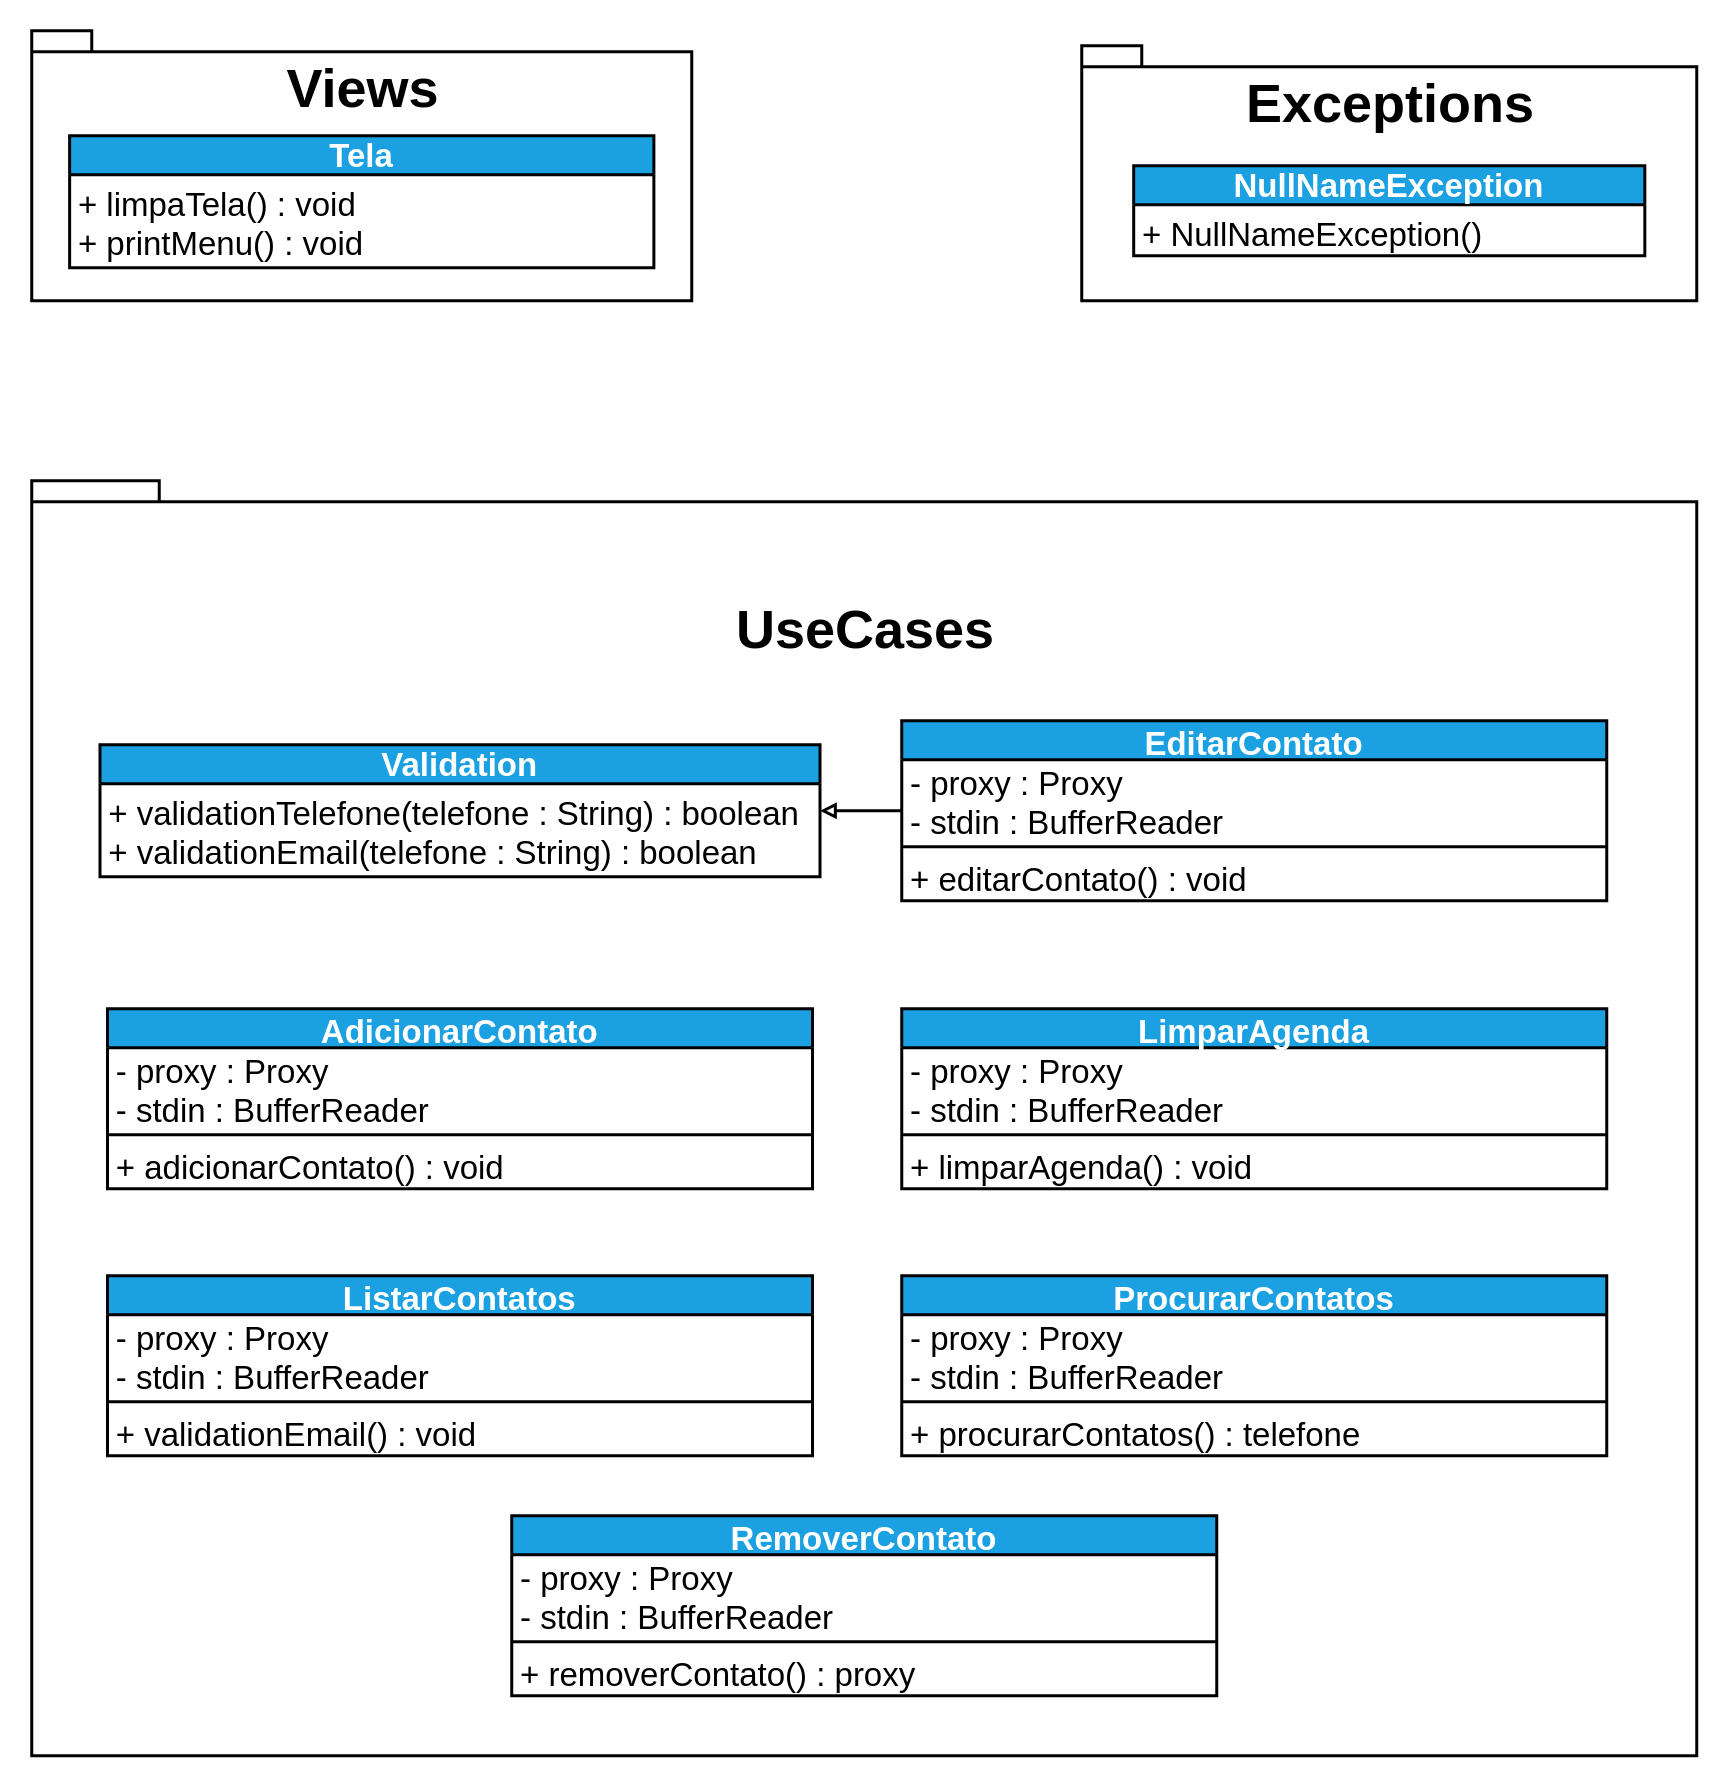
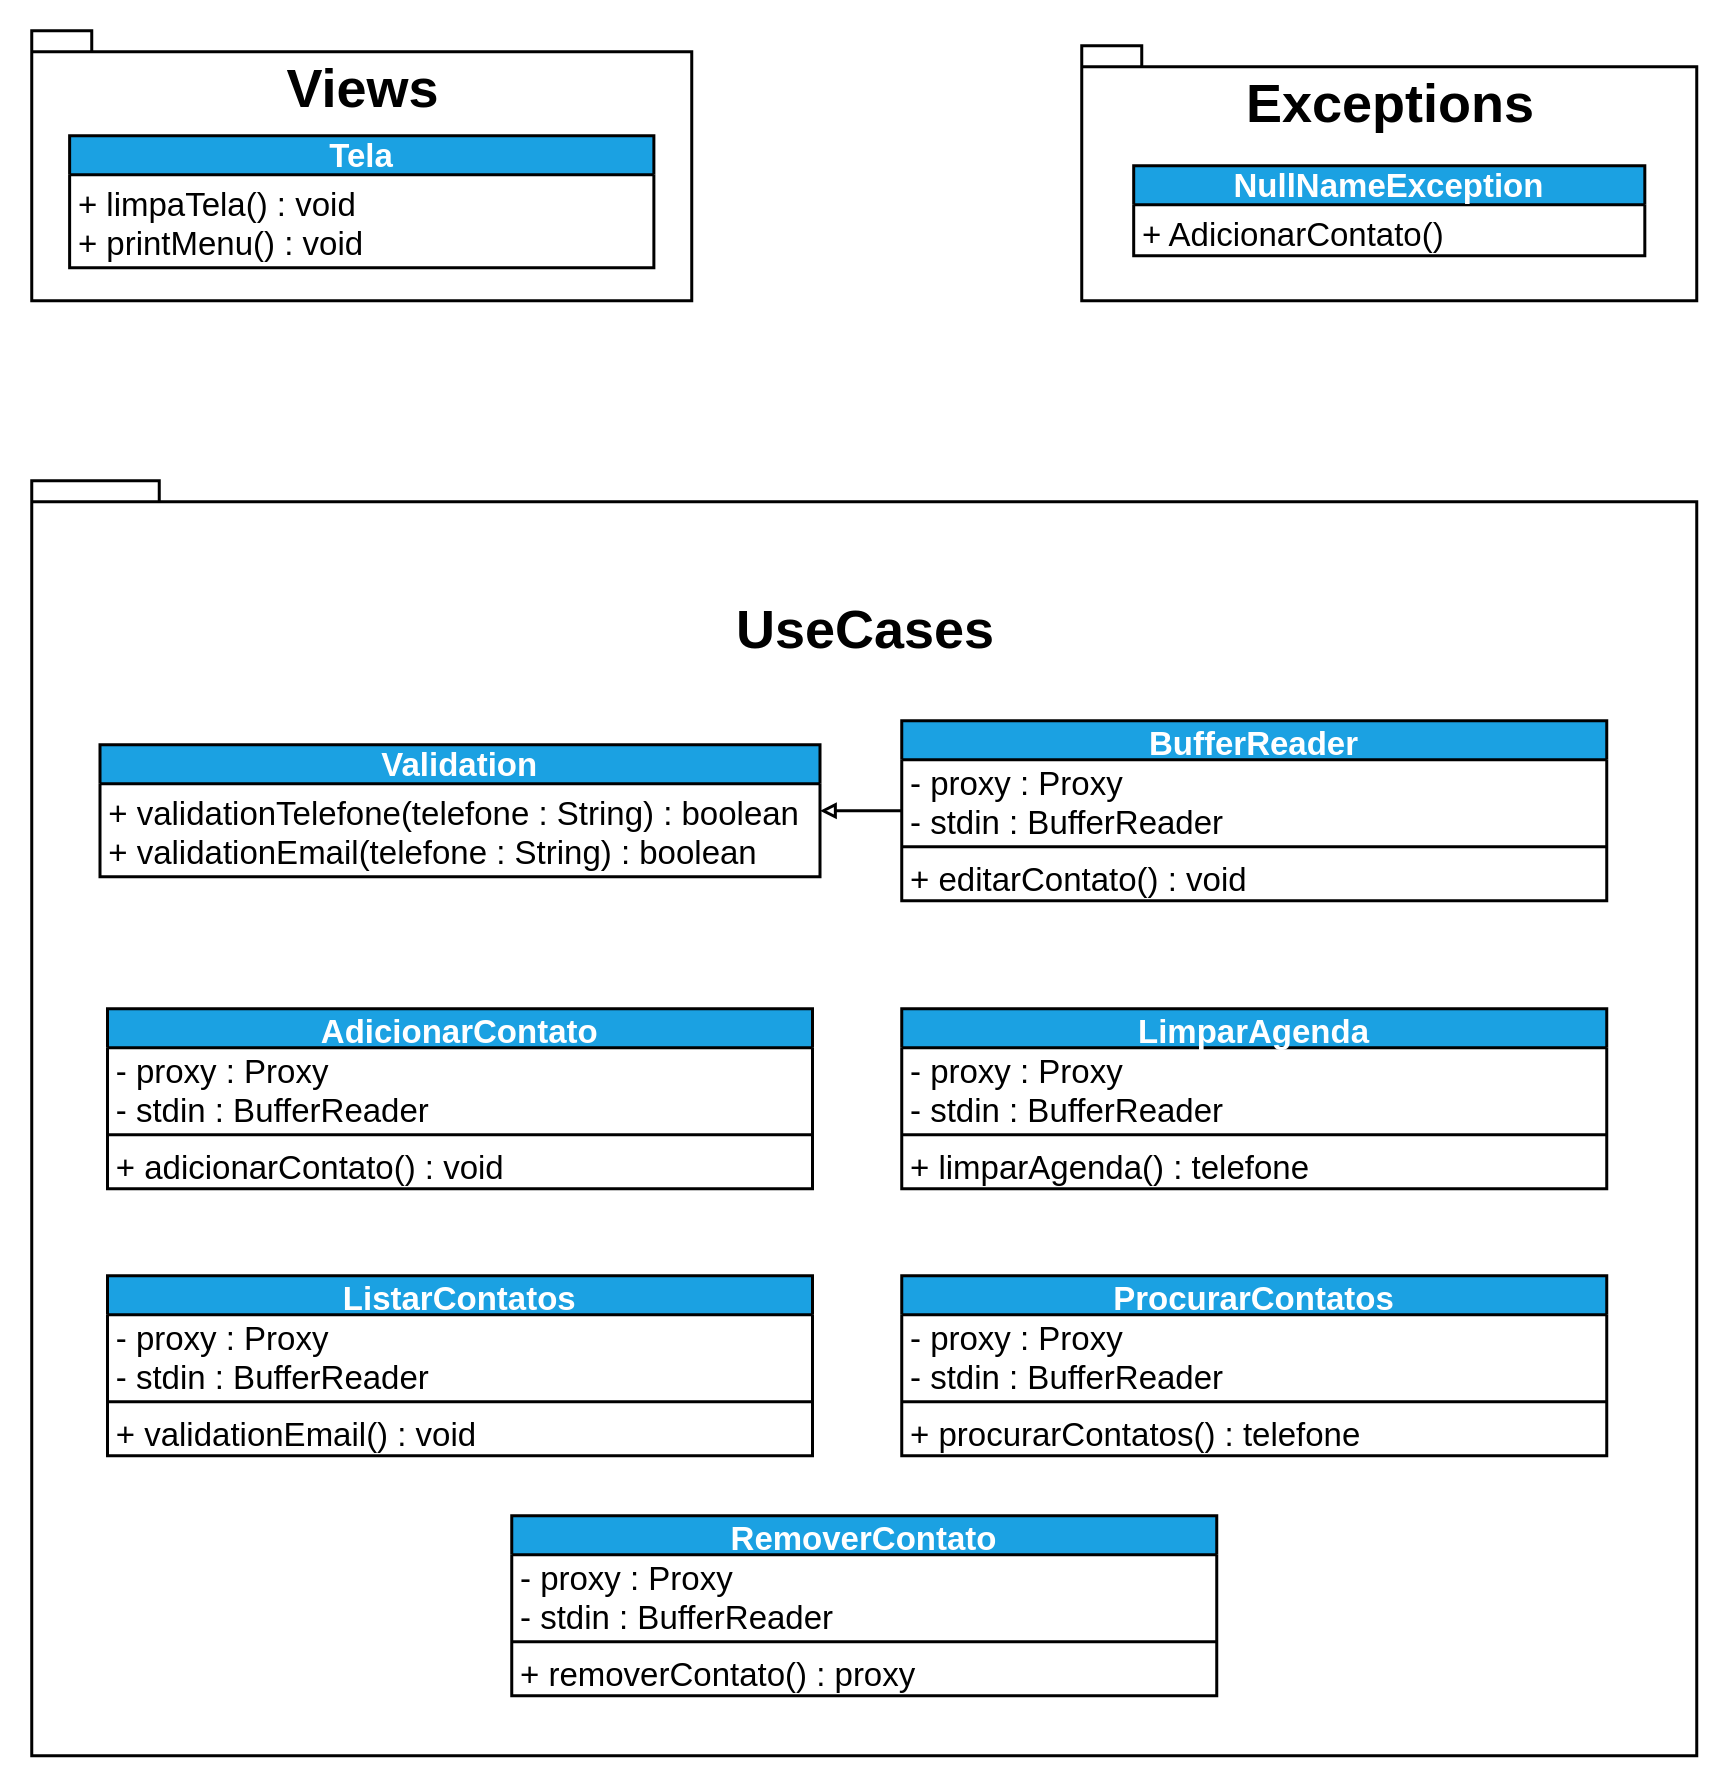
node "+ NullNameException()": label "+ NullNameException()" -> "+ AdicionarContato()"
node "EditarContato": label "EditarContato" -> "BufferReader"
node "+ limparAgenda() : void": label "+ limparAgenda() : void" -> "+ limparAgenda() : telefone"
